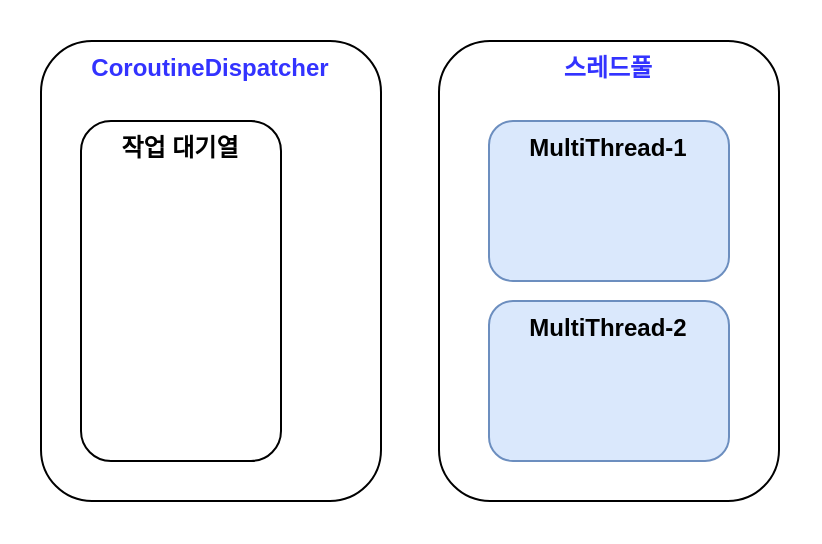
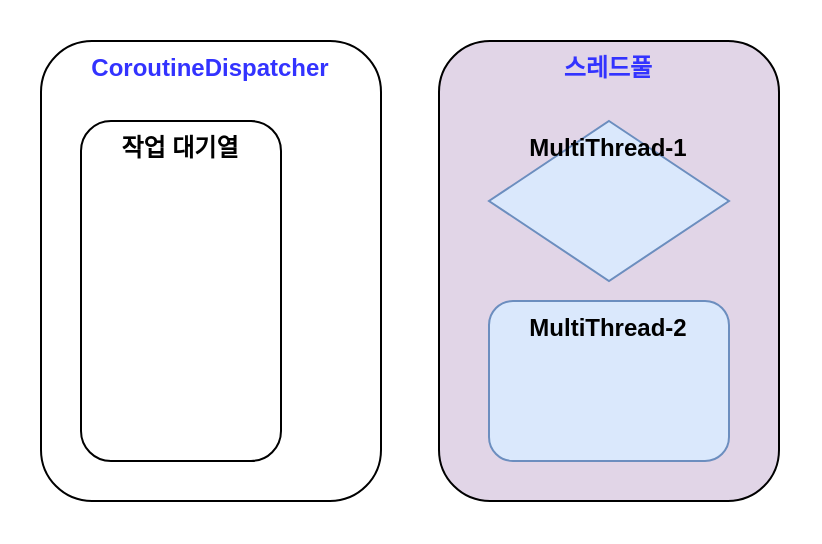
node "스레드풀": fillcolor #ffffff -> #e1d5e7
node "MultiThread-1": shape rounded rectangle -> diamond
